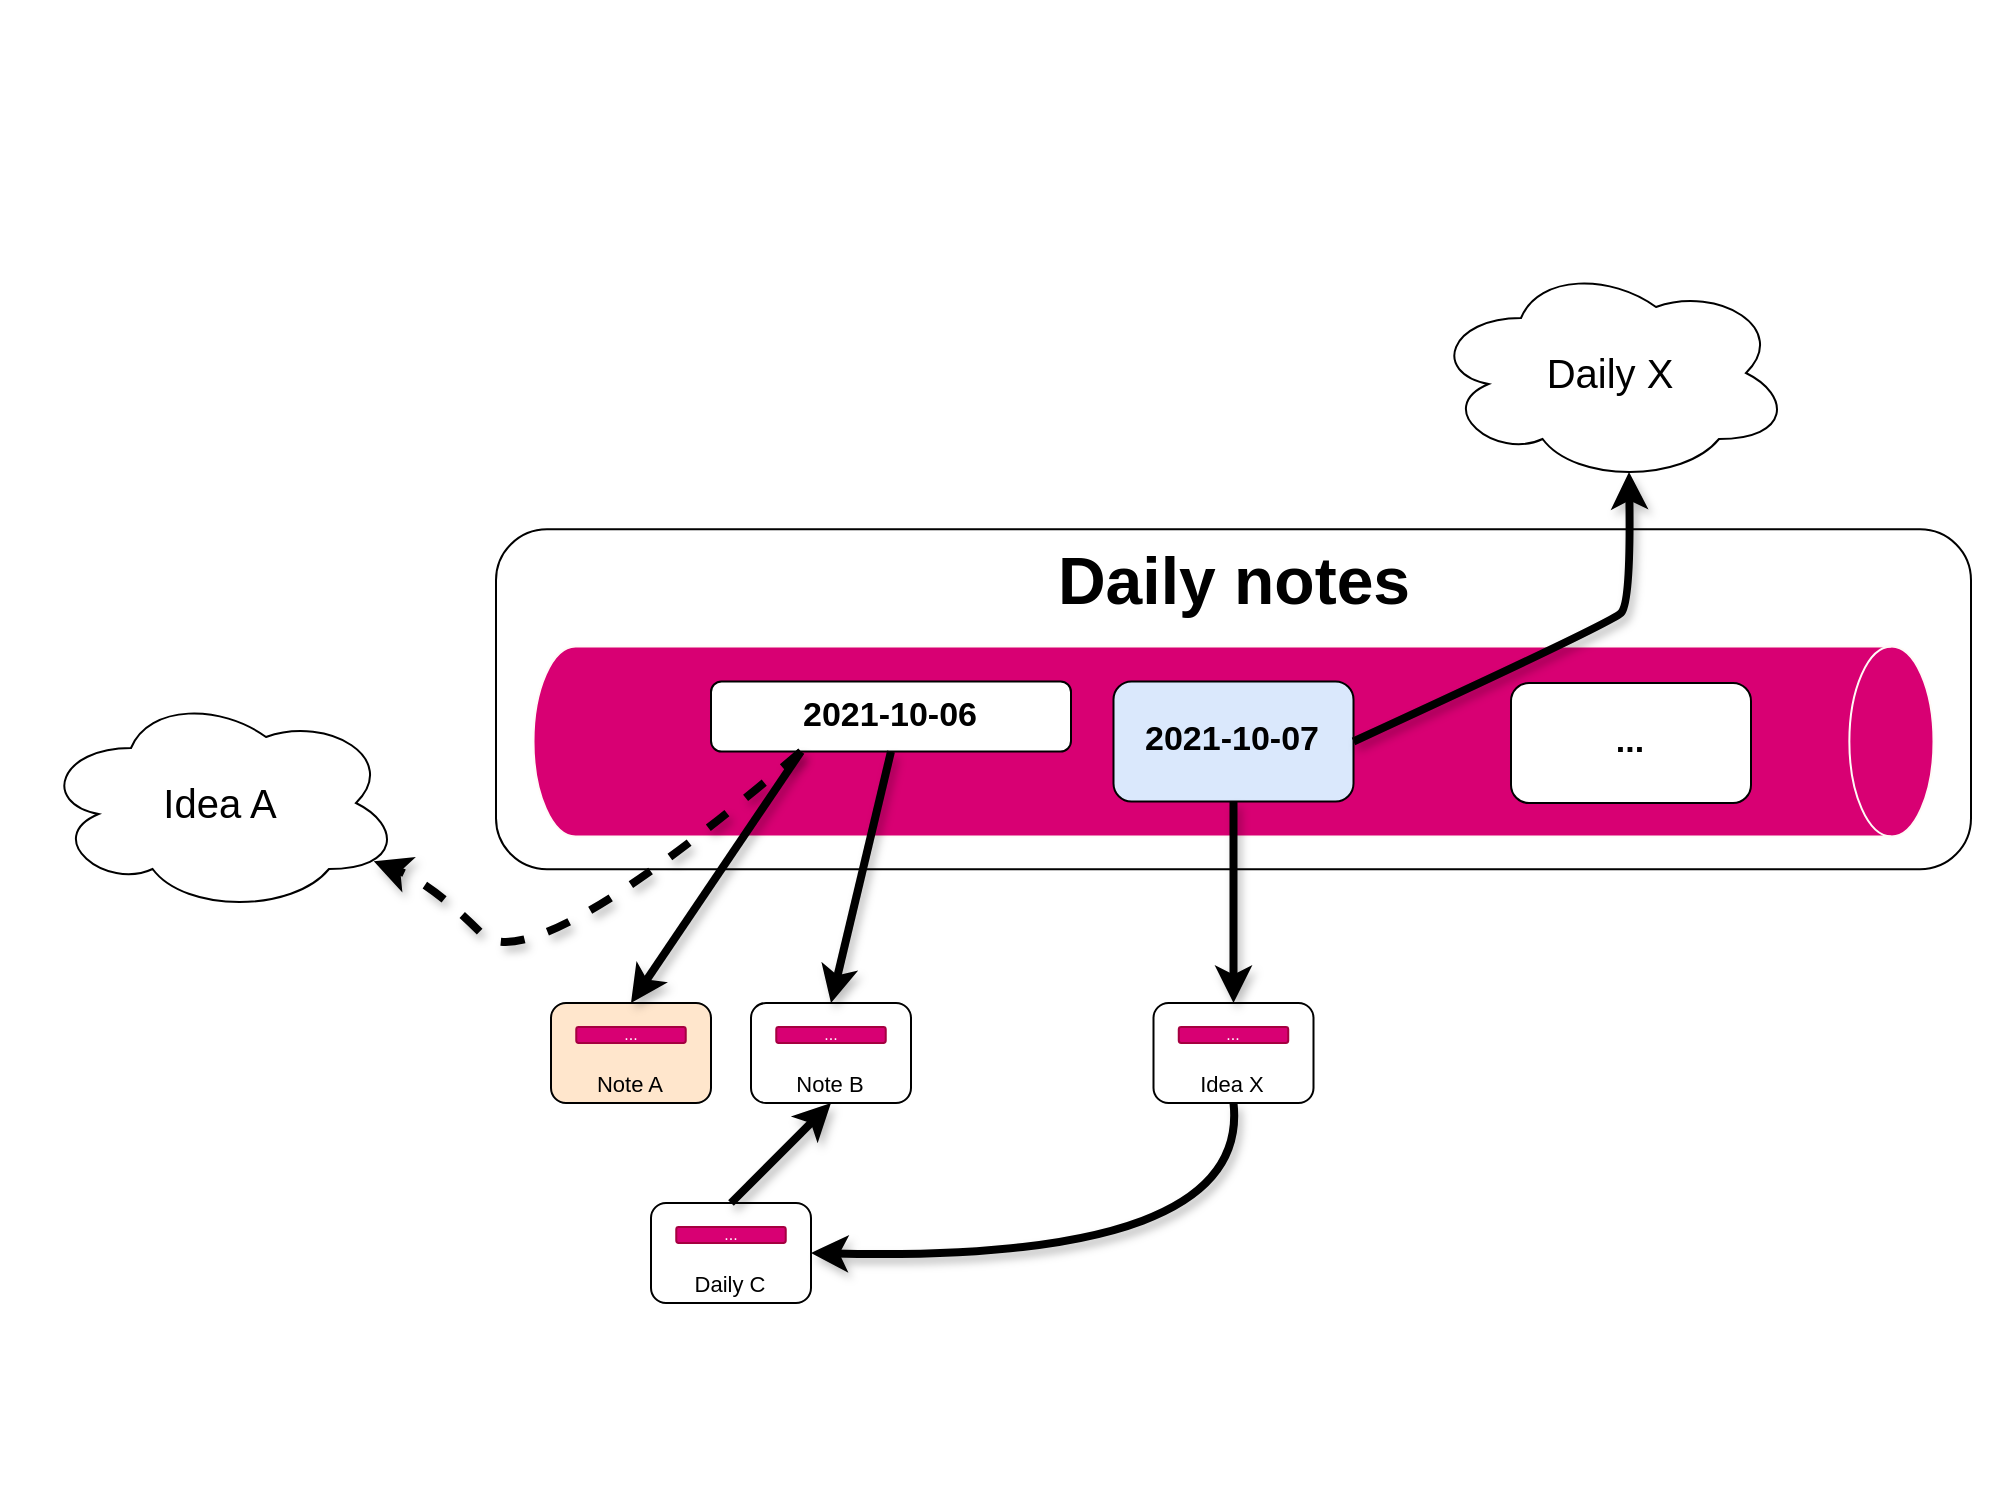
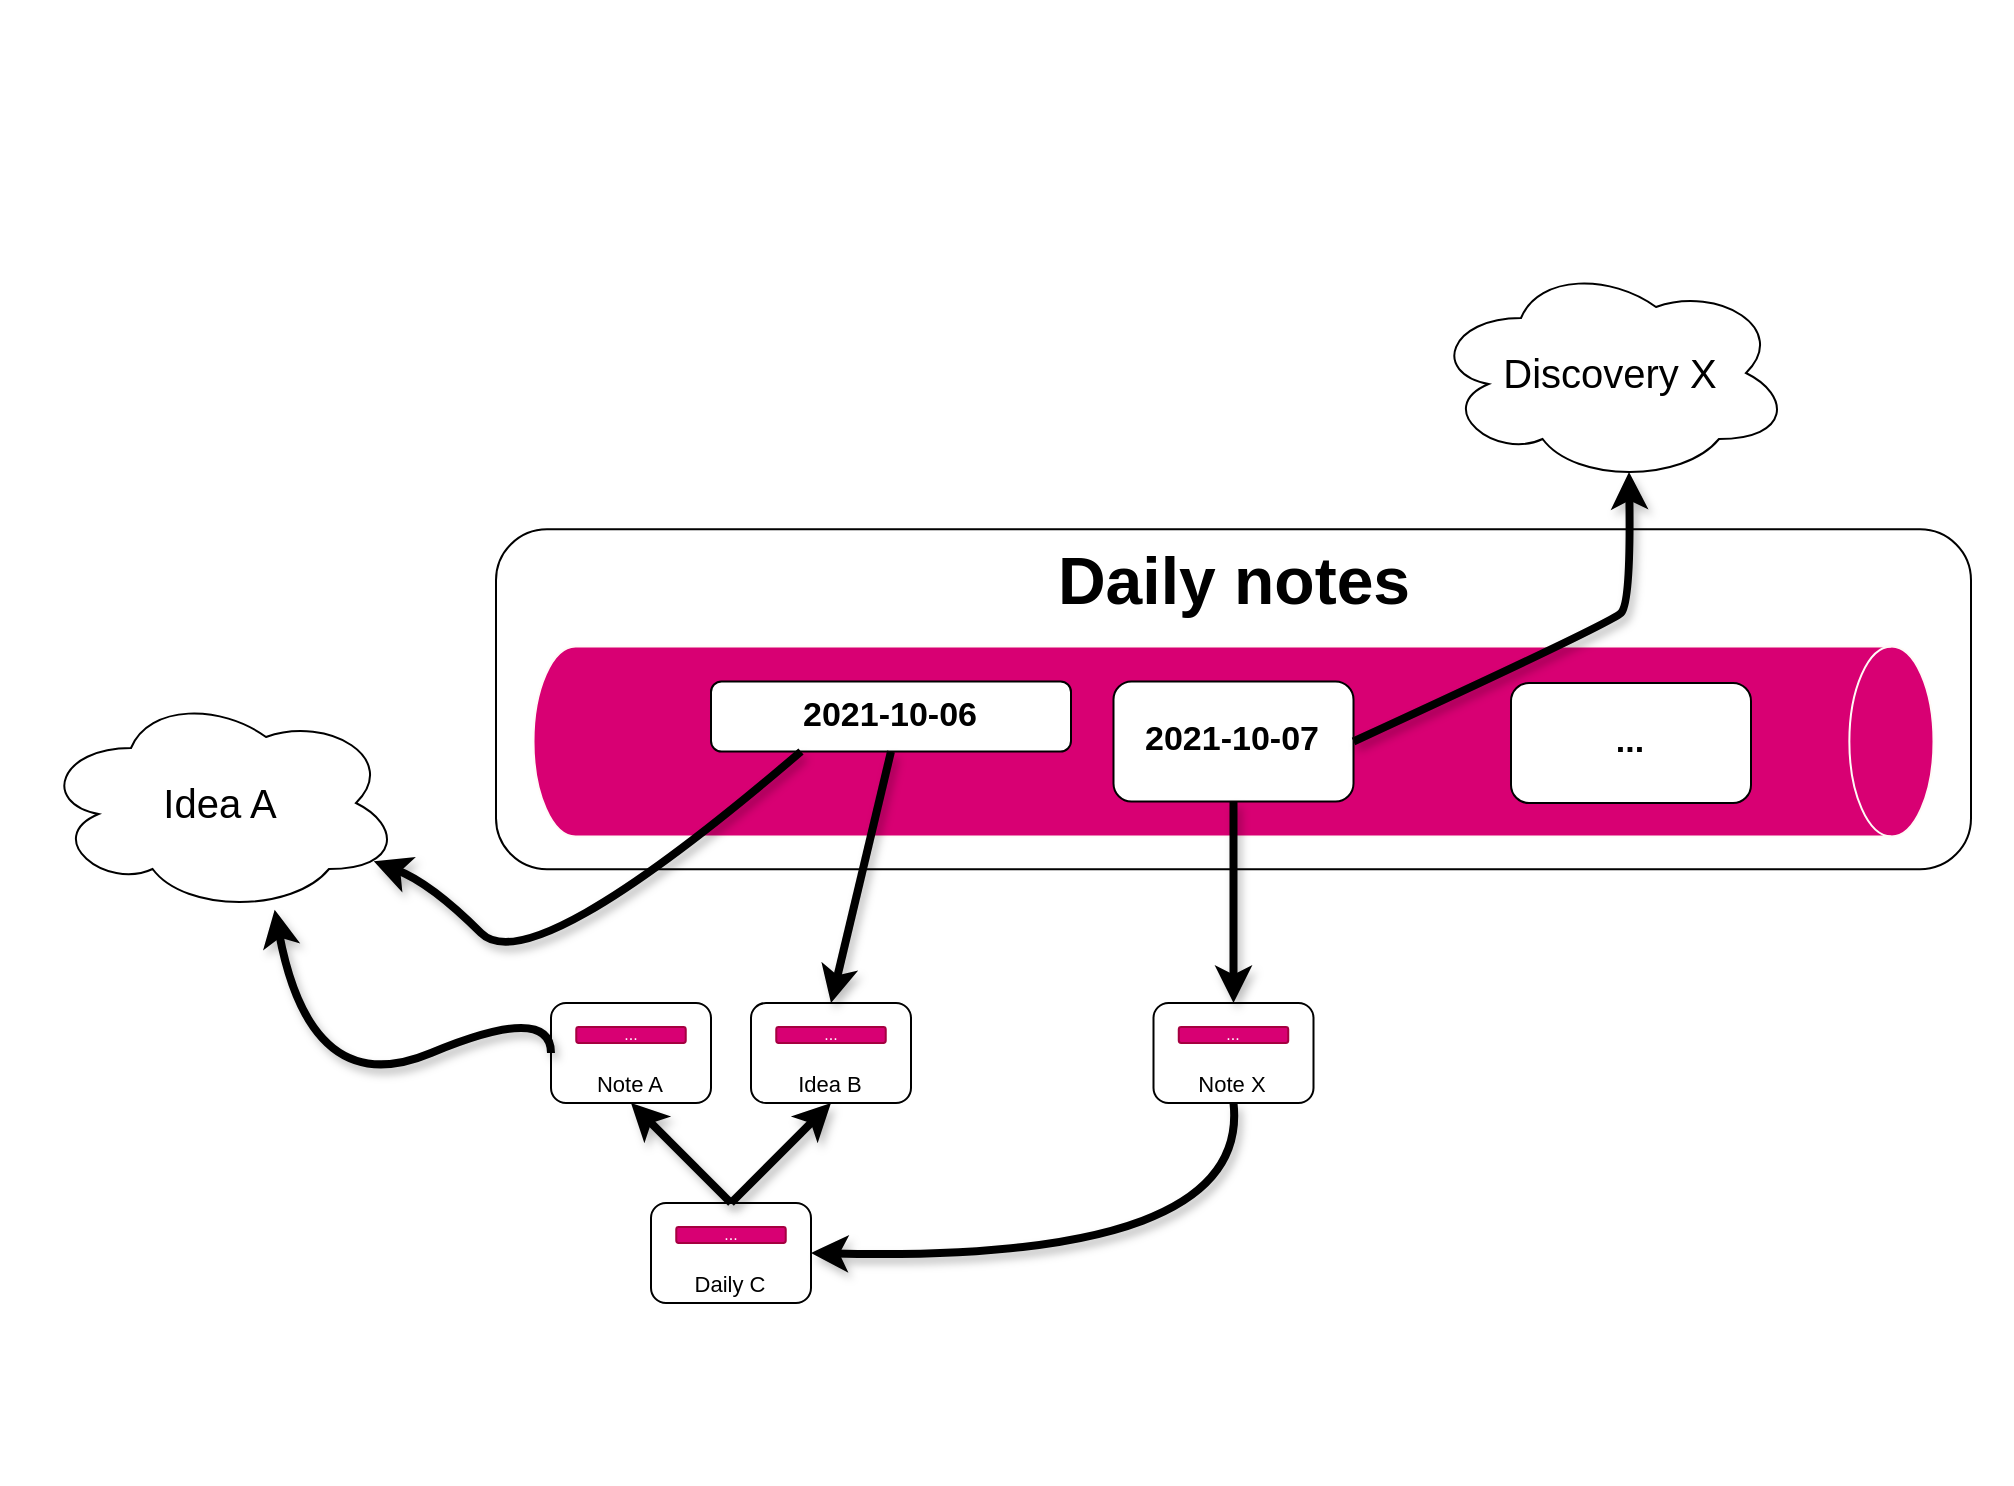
node "Daily X": label "Daily X" -> "Discovery X"
node "2021-10-07": fillcolor #dae8fc -> #ffffff
edge "2021-10-06" -> "Idea A": style dashed -> solid
edge "2021-10-06" -> "Note A": removed
node "Note A": fillcolor #ffe6cc -> #ffffff
edge "Note A" -> "Idea A": added
node "Note B": label "Note B" -> "Idea B"
node "Idea X": label "Idea X" -> "Note X"
edge "Daily C" -> "Note A": added
